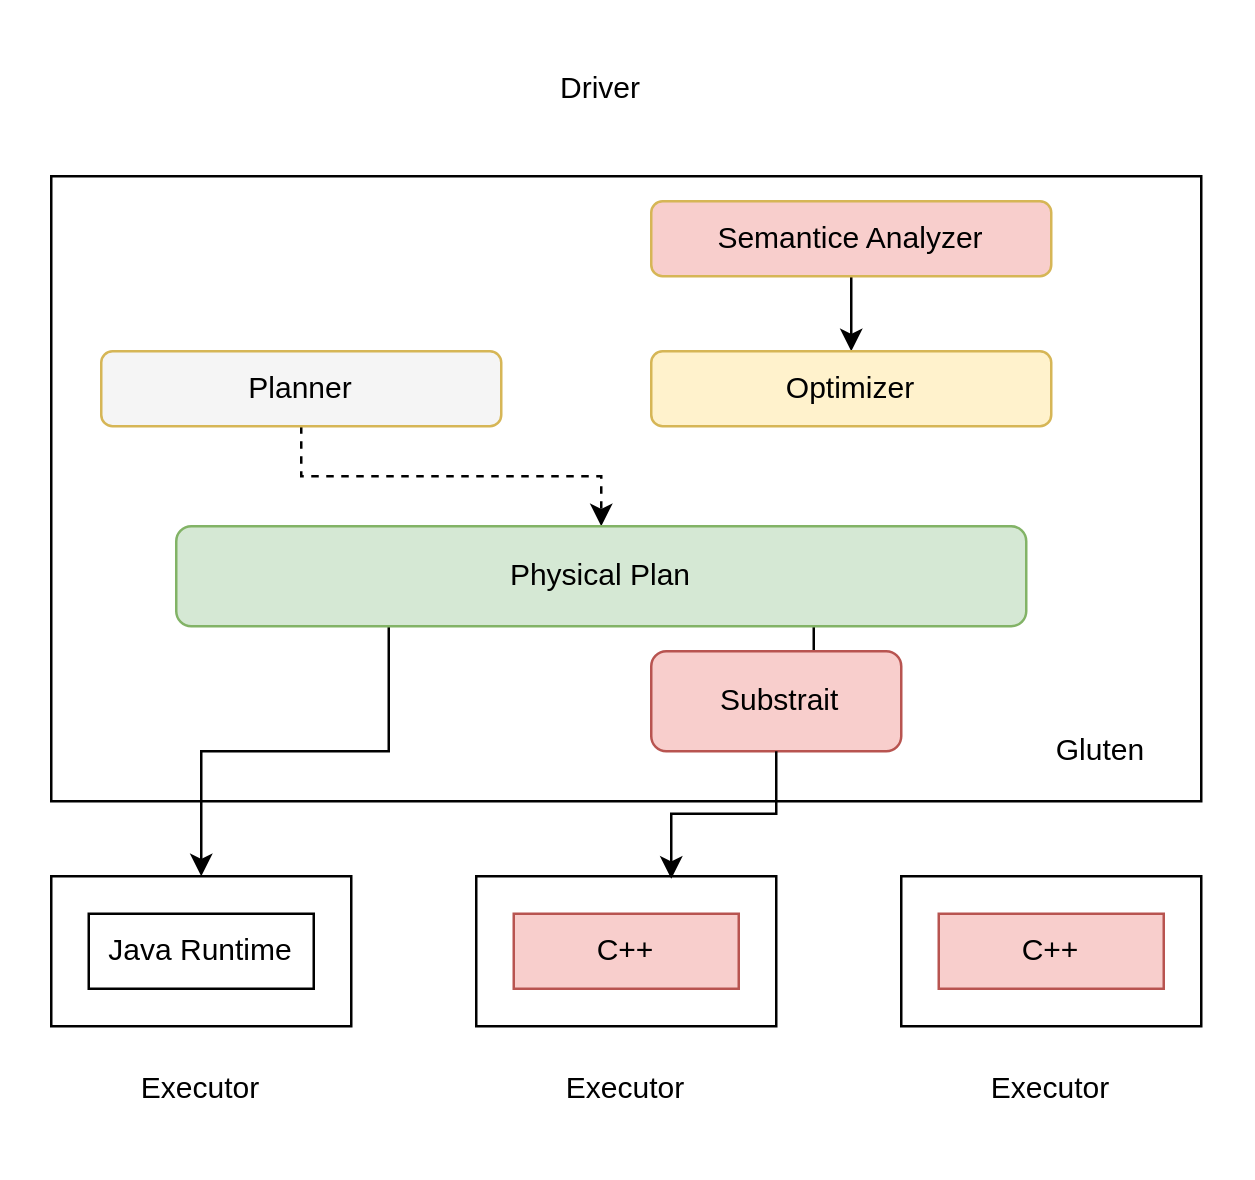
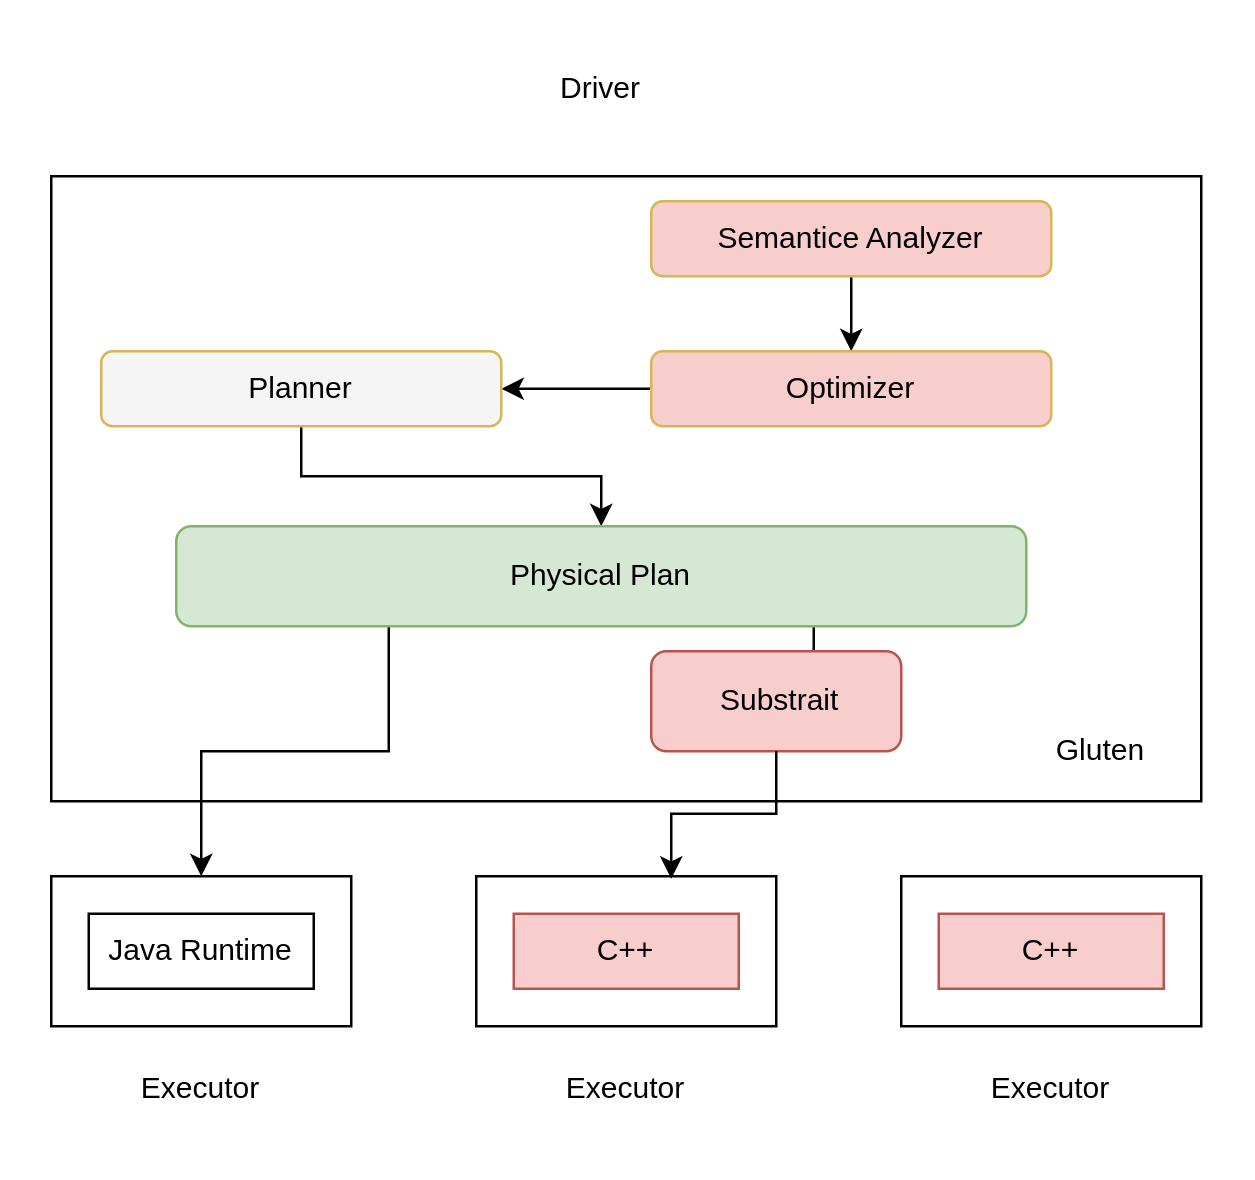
edge "Optimizer" -> "Planner": added
node "Optimizer": fillcolor #fff2cc -> #f8cecc
edge "Planner" -> "Physical Plan": style dashed -> solid
